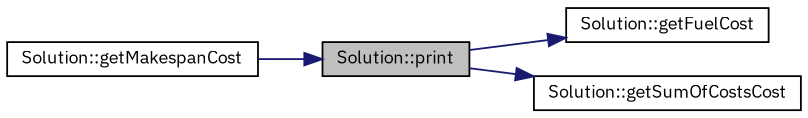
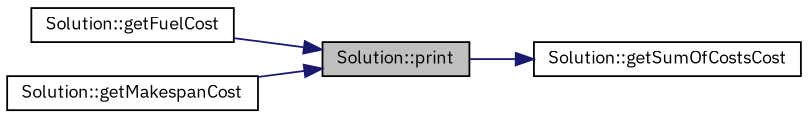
edge "Solution::print" -> "Solution::getFuelCost": reversed
